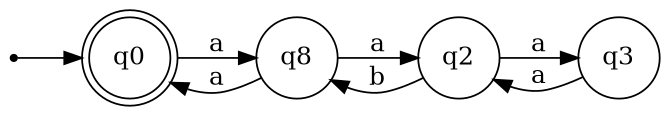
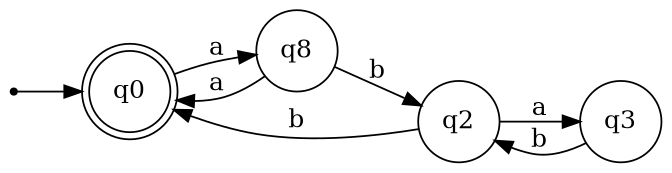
edge "q8" -> "q2": label "a" -> "b"
edge "q3" -> "q2": label "a" -> "b"
edge "q2" -> "q8": now "q2" -> "q0"
